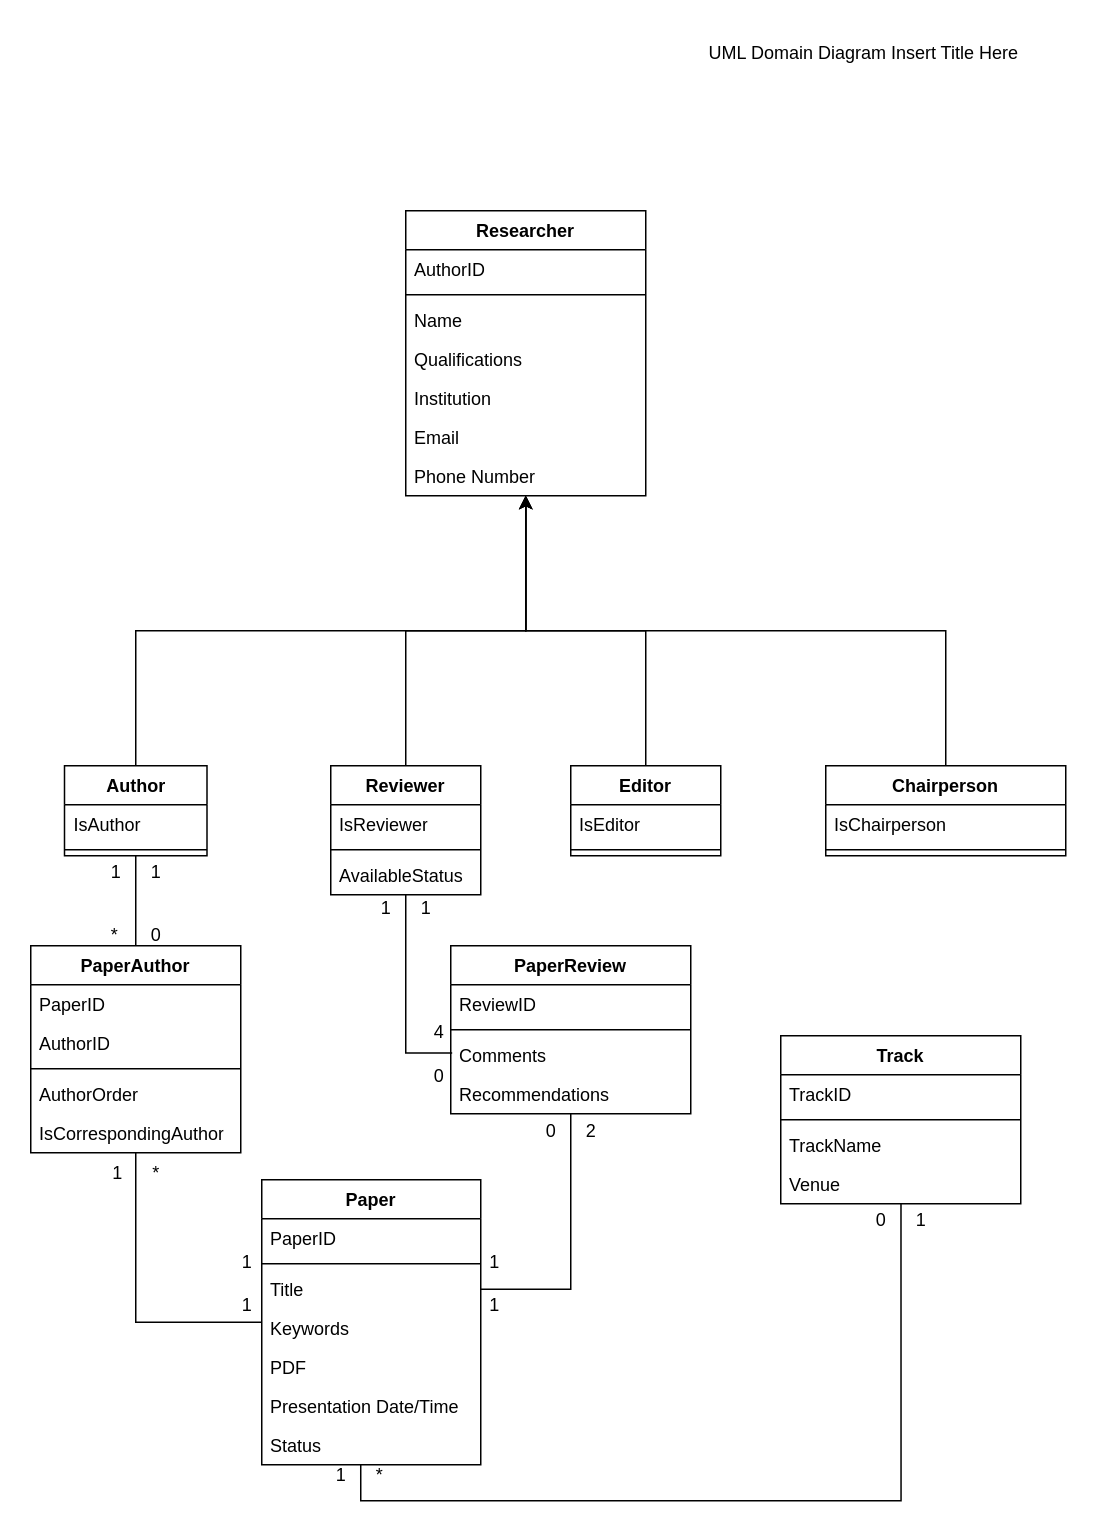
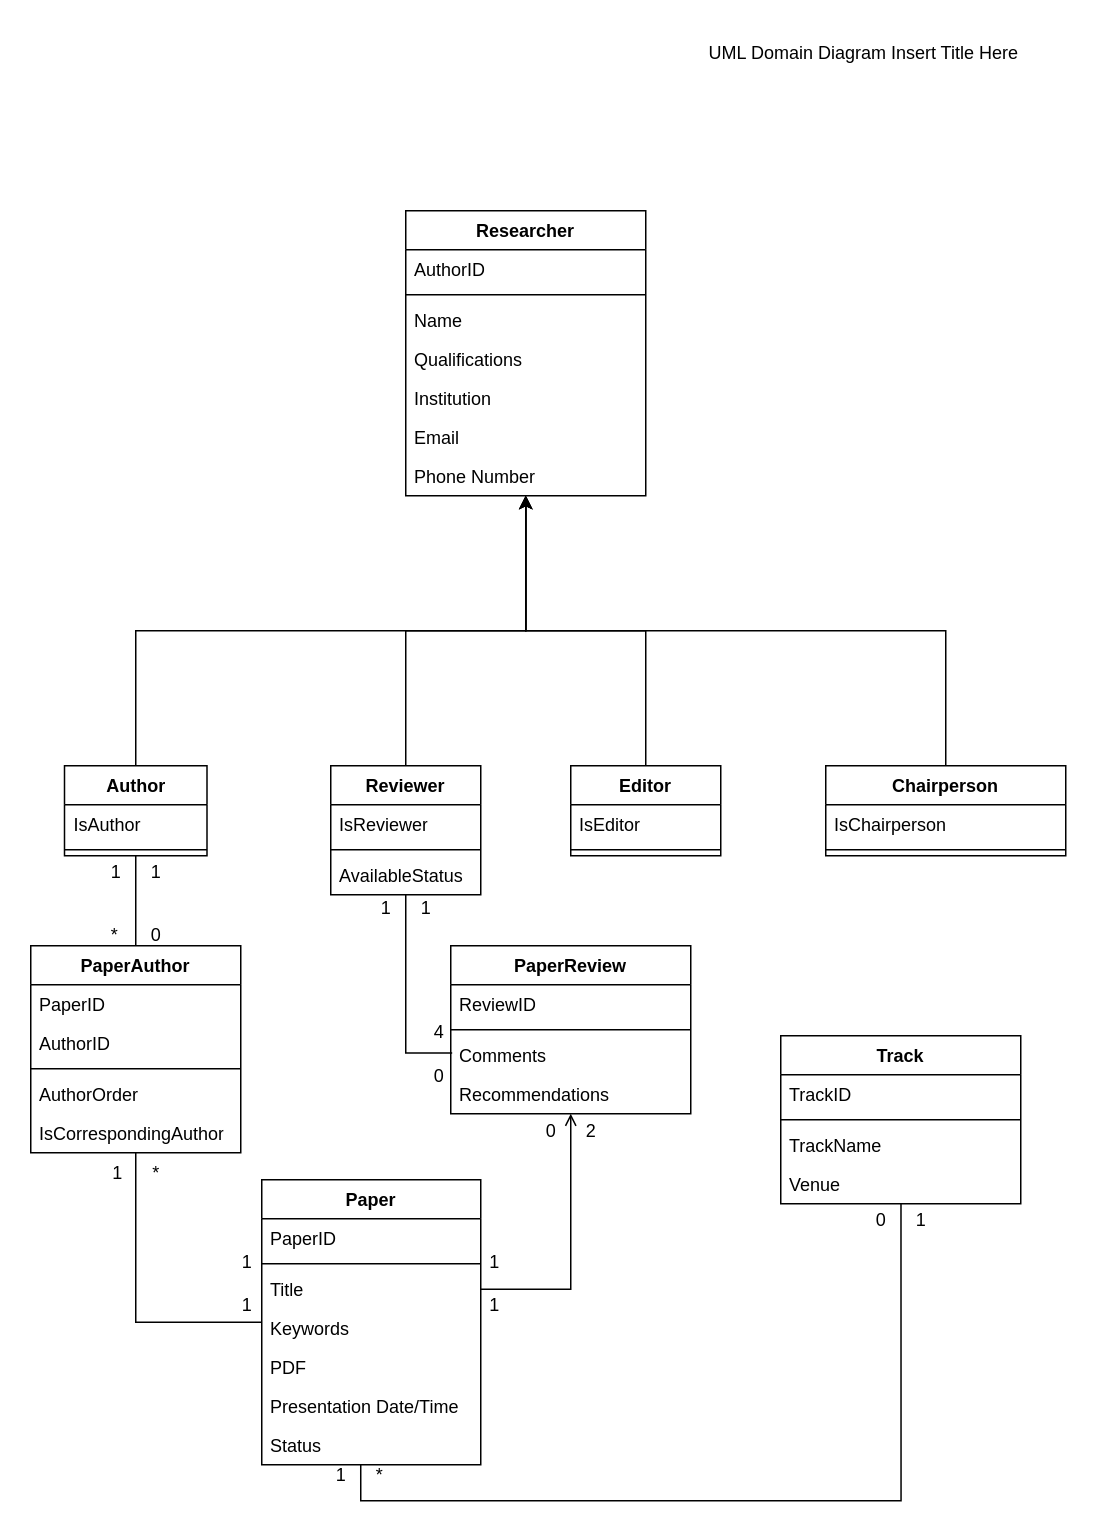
edge "PaperReview" -- "Title": arrowhead none -> open
